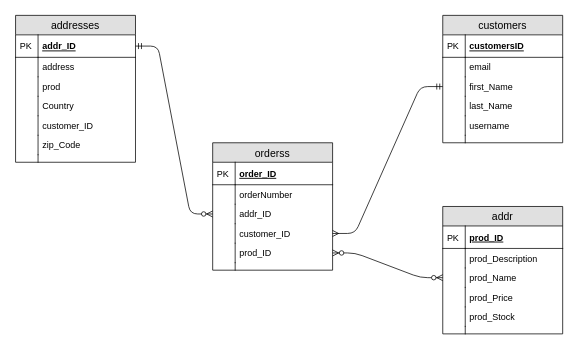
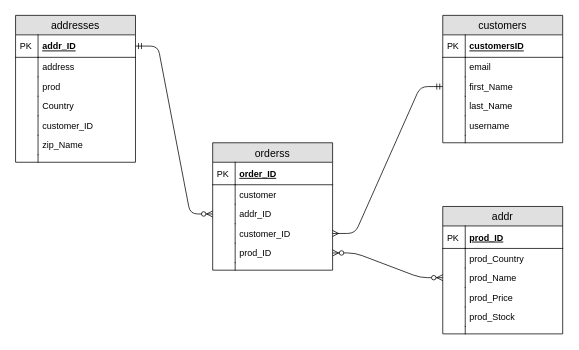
node "zip_Code": label "zip_Code" -> "zip_Name"
node "orderNumber": label "orderNumber" -> "customer"
node "prod_Description": label "prod_Description" -> "prod_Country"
